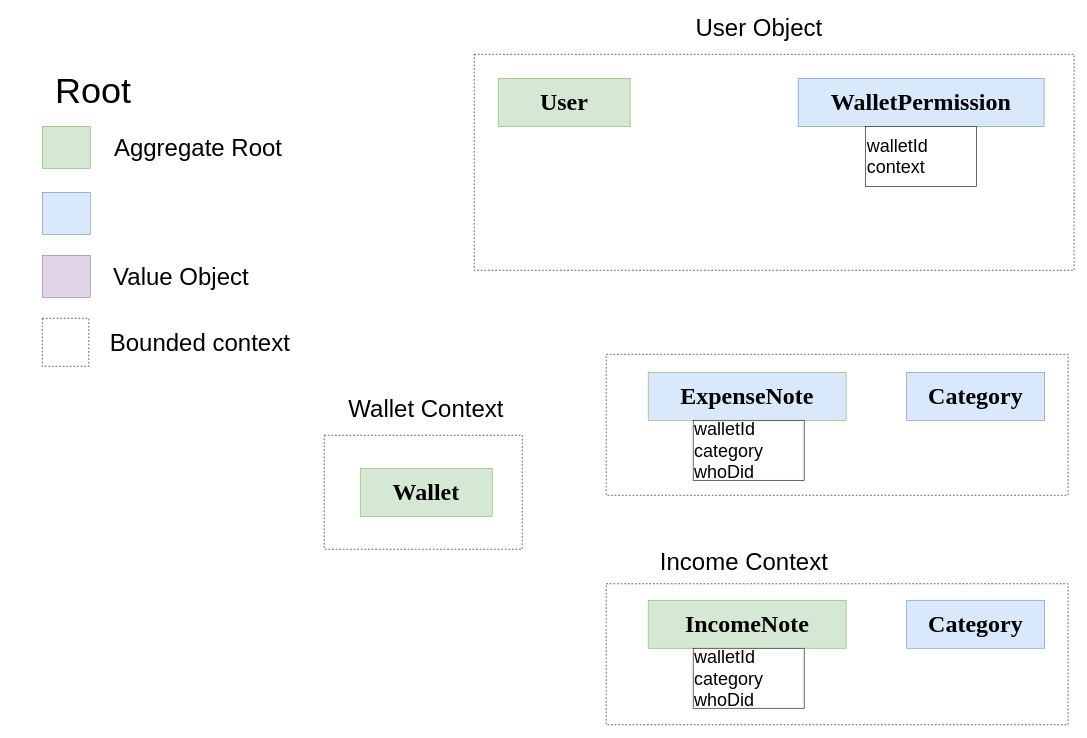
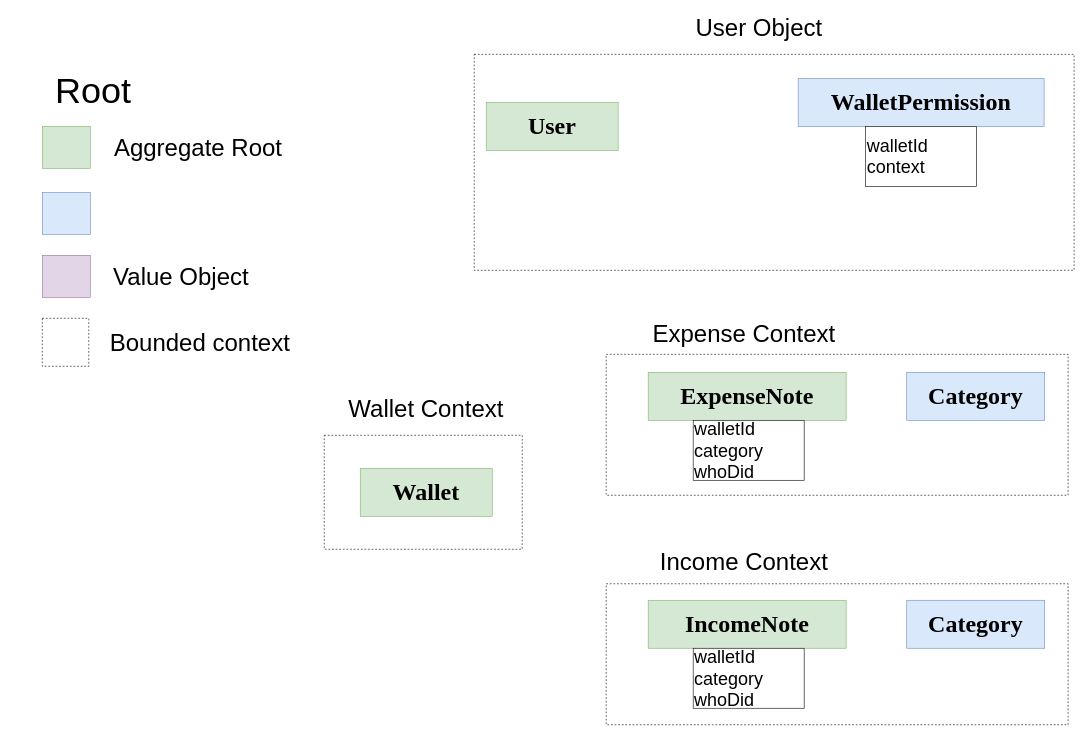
node "User": moved (564, 102) -> (552, 126)
node "Expense Context": added
node "ExpenseNote": fillcolor #dae8fc -> #d5e8d4
